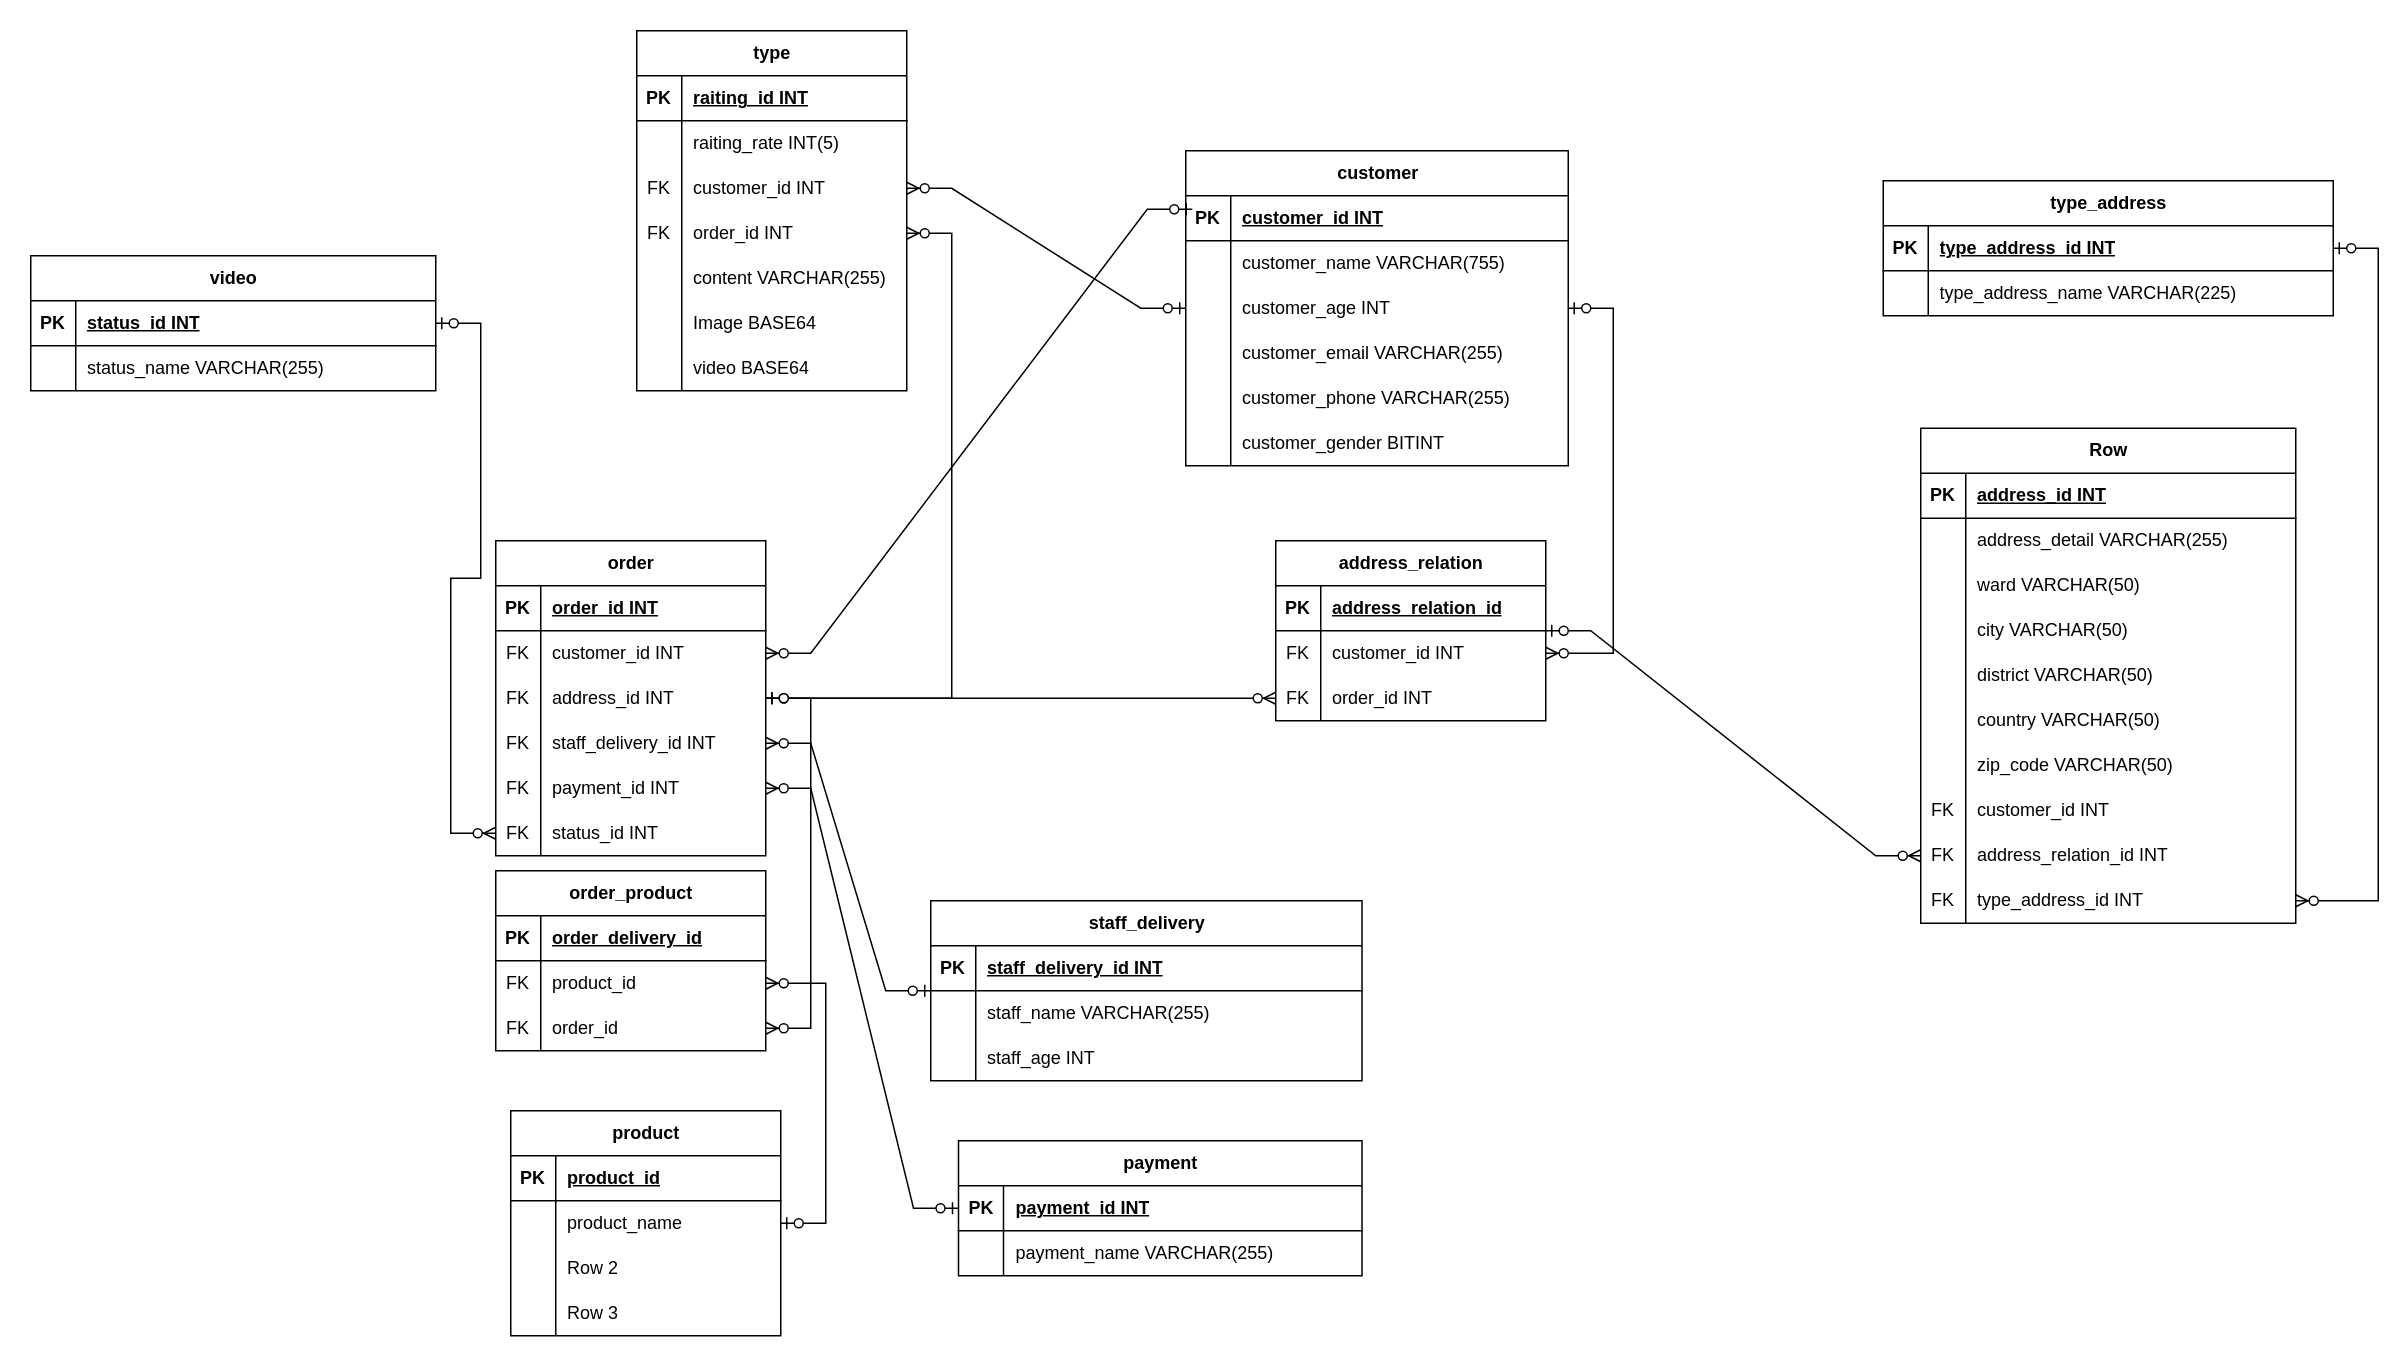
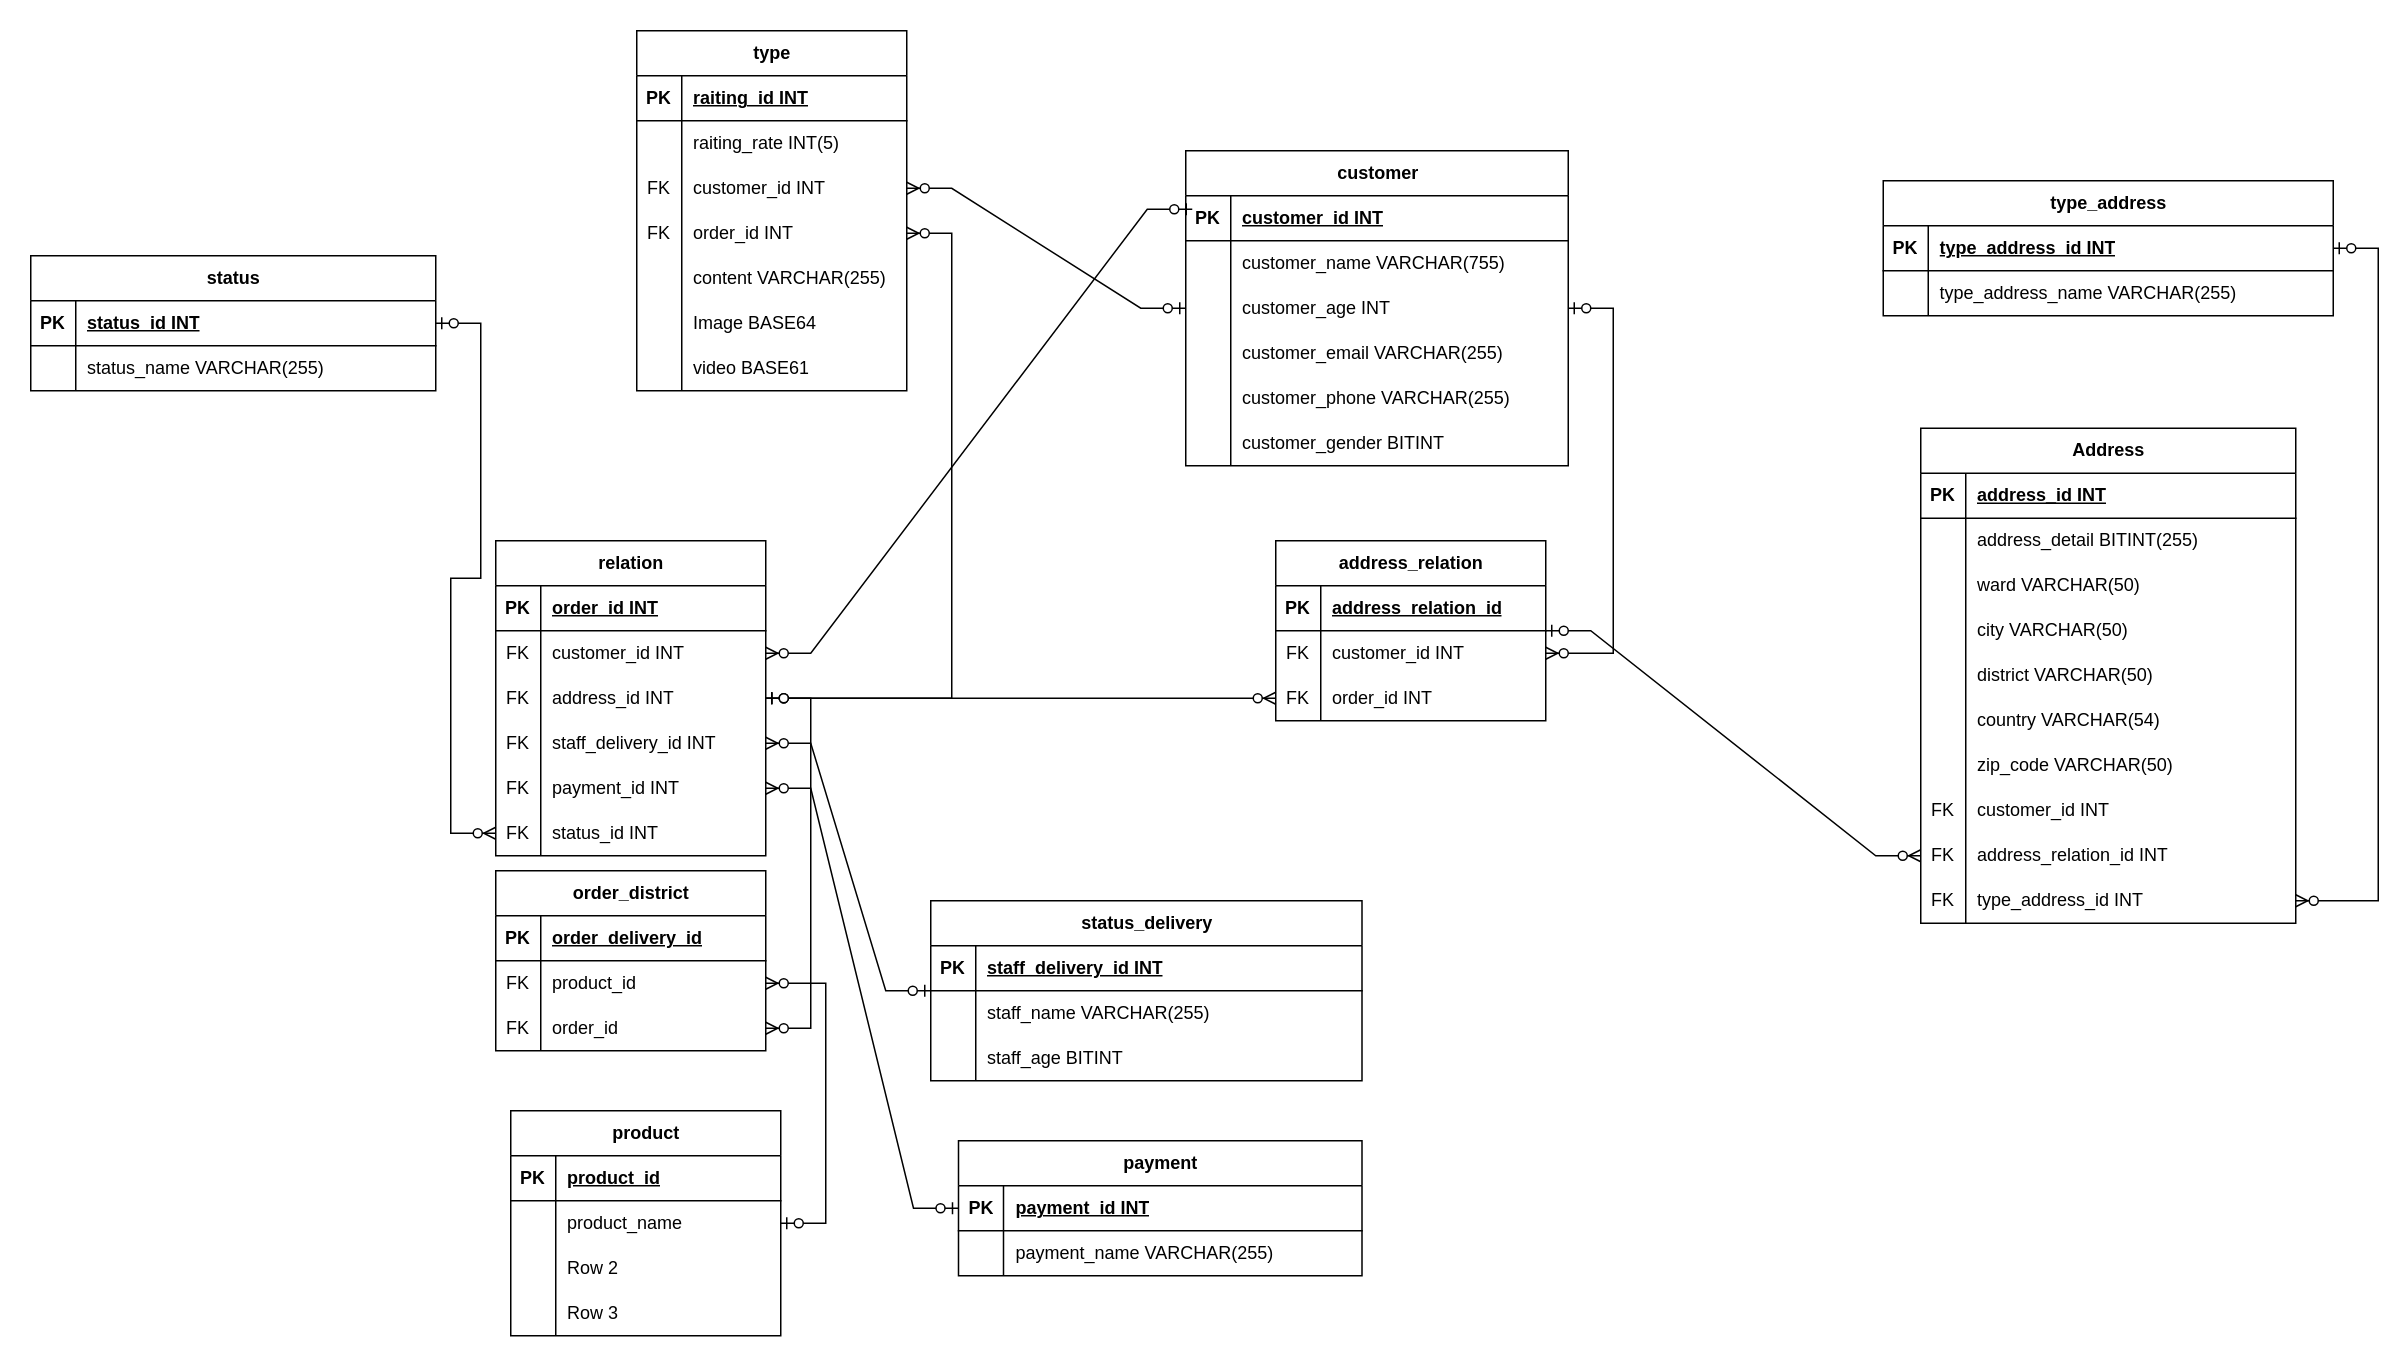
node "video": label "video" -> "status"
node "type_address_name VARCHAR(225)": label "type_address_name VARCHAR(225)" -> "type_address_name VARCHAR(255)"
node "video BASE64": label "video BASE64" -> "video BASE61"
node "Row": label "Row" -> "Address"
node "address_detail VARCHAR(255)": label "address_detail VARCHAR(255)" -> "address_detail BITINT(255)"
node "order": label "order" -> "relation"
node "country VARCHAR(50)": label "country VARCHAR(50)" -> "country VARCHAR(54)"
node "order_product": label "order_product" -> "order_district"
node "staff_delivery": label "staff_delivery" -> "status_delivery"
node "staff_age INT": label "staff_age INT" -> "staff_age BITINT"
